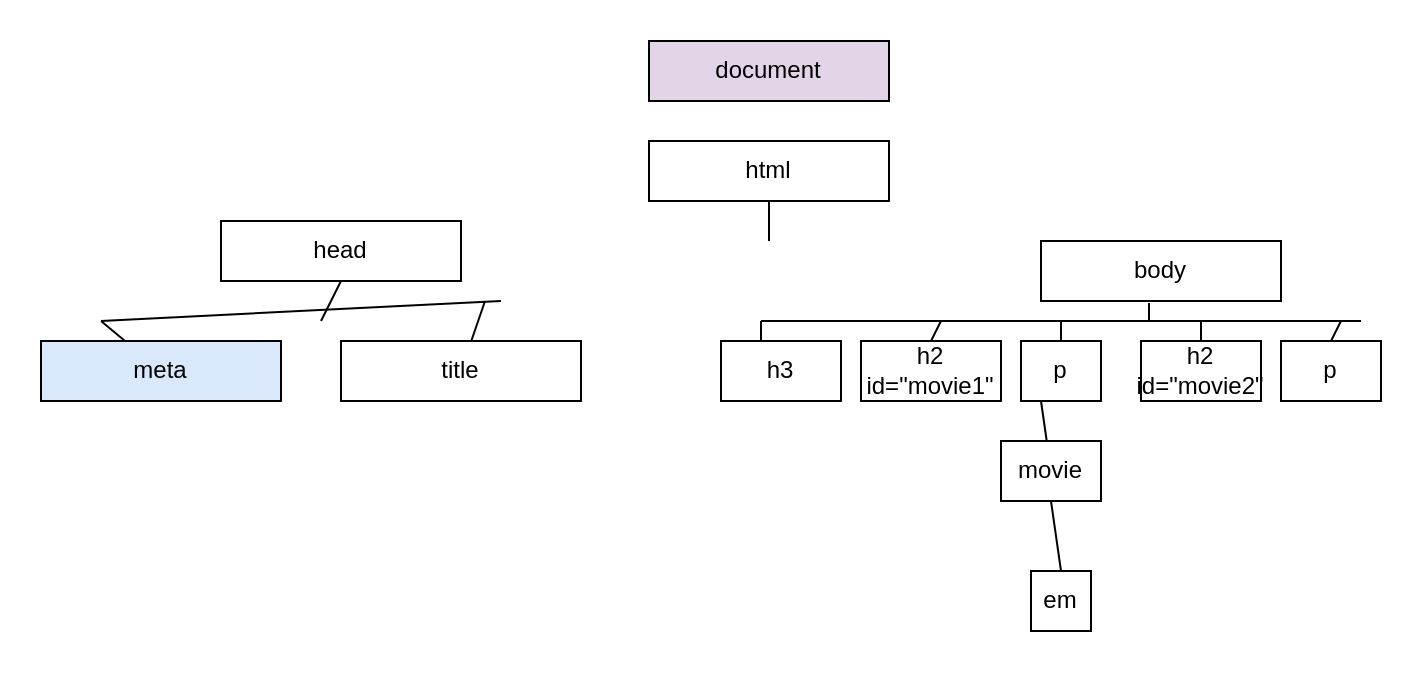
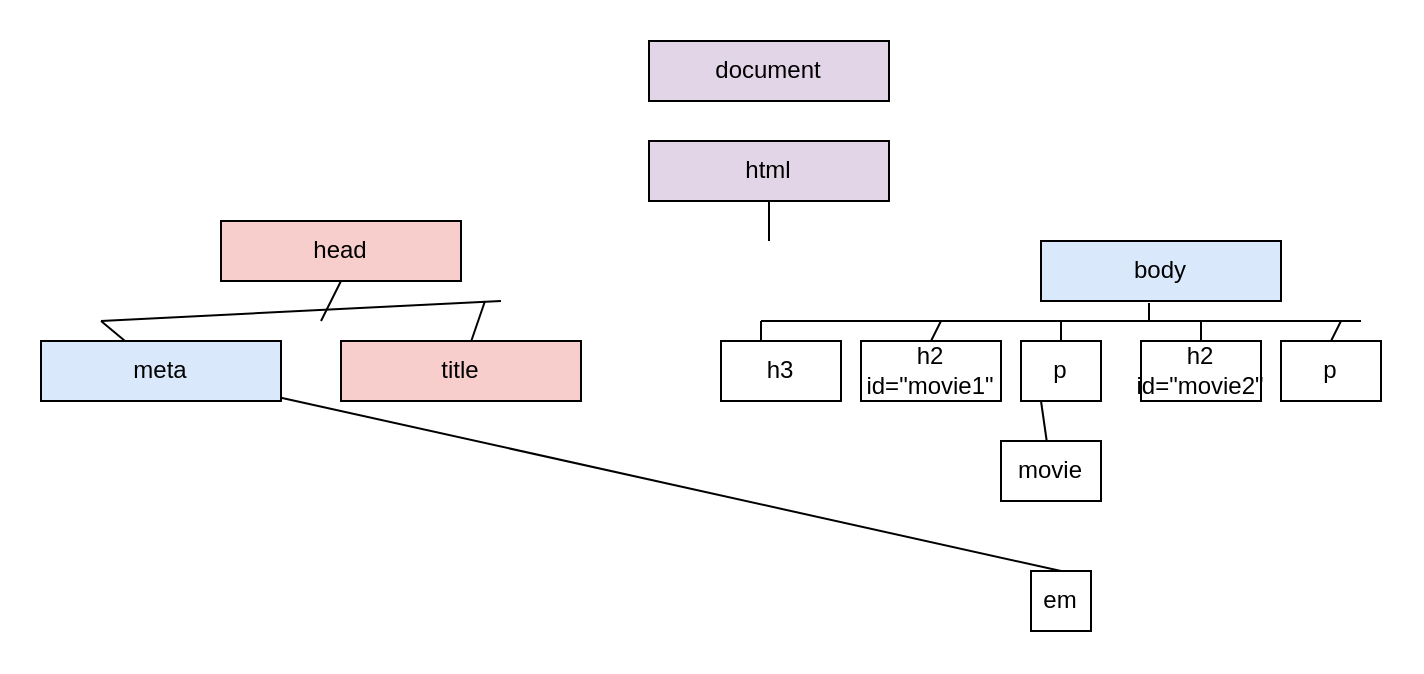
node "html": fillcolor #ffffff -> #e1d5e7
node "head": fillcolor #ffffff -> #f8cecc
node "body": fillcolor #ffffff -> #dae8fc
node "title": fillcolor #ffffff -> #f8cecc
edge "movie" -- "em": now "meta" -- "em"
